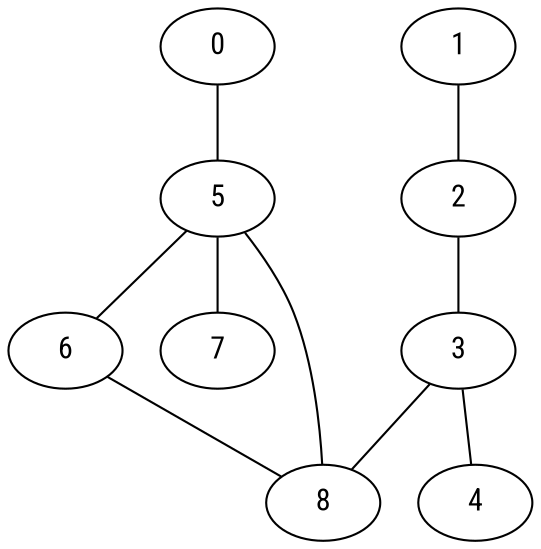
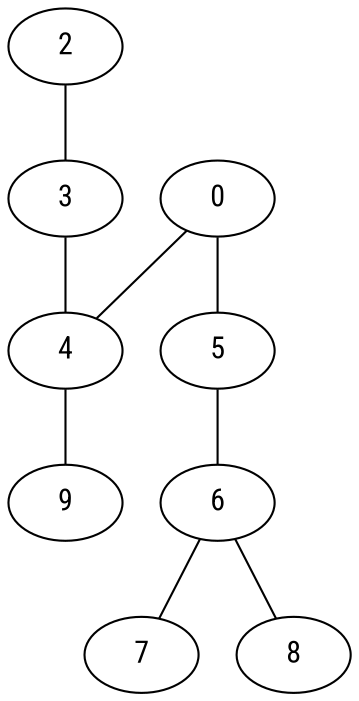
node "1": removed
edge "0" -- "4": added
edge "5" -- "7": now "6" -- "7"
edge "5" -- "8": removed
edge "3" -- "8": removed
node "9": added
